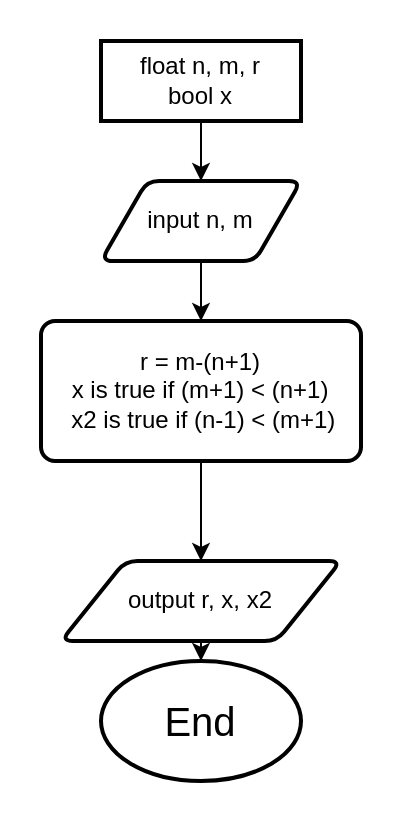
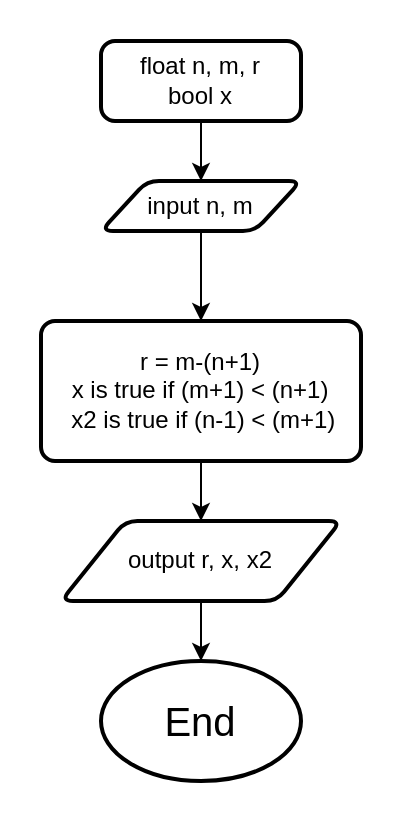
node "float n, m, r bool x": shape rectangle -> rounded rectangle
node "input n, m": size 200x80 -> 200x50
node "output r, x, x2": moved (201, 601) -> (201, 561)
